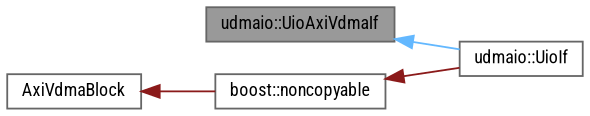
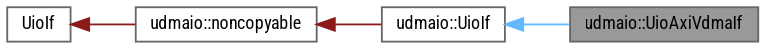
edge "udmaio::UioIf" -> "udmaio::UioAxiVdmaIf": reversed
node "AxiVdmaBlock": label "AxiVdmaBlock" -> "UioIf"
node "boost::noncopyable": label "boost::noncopyable" -> "udmaio::noncopyable"
